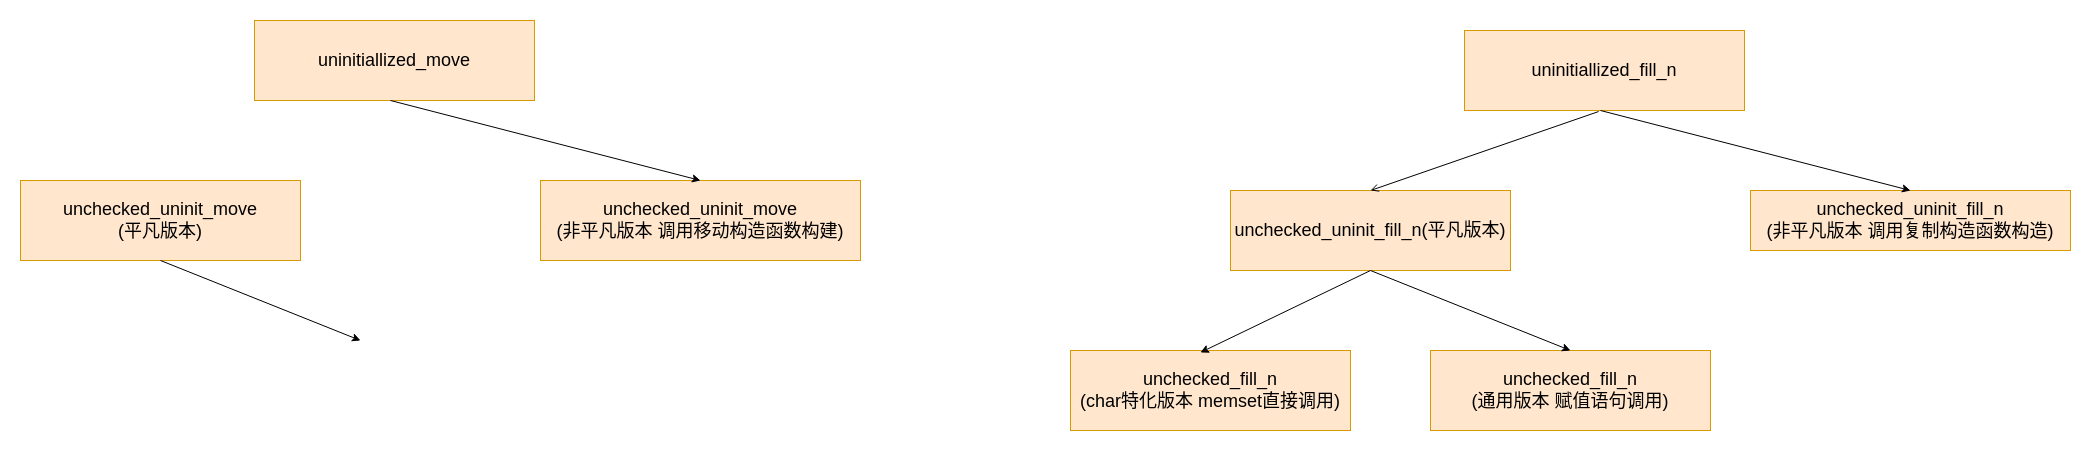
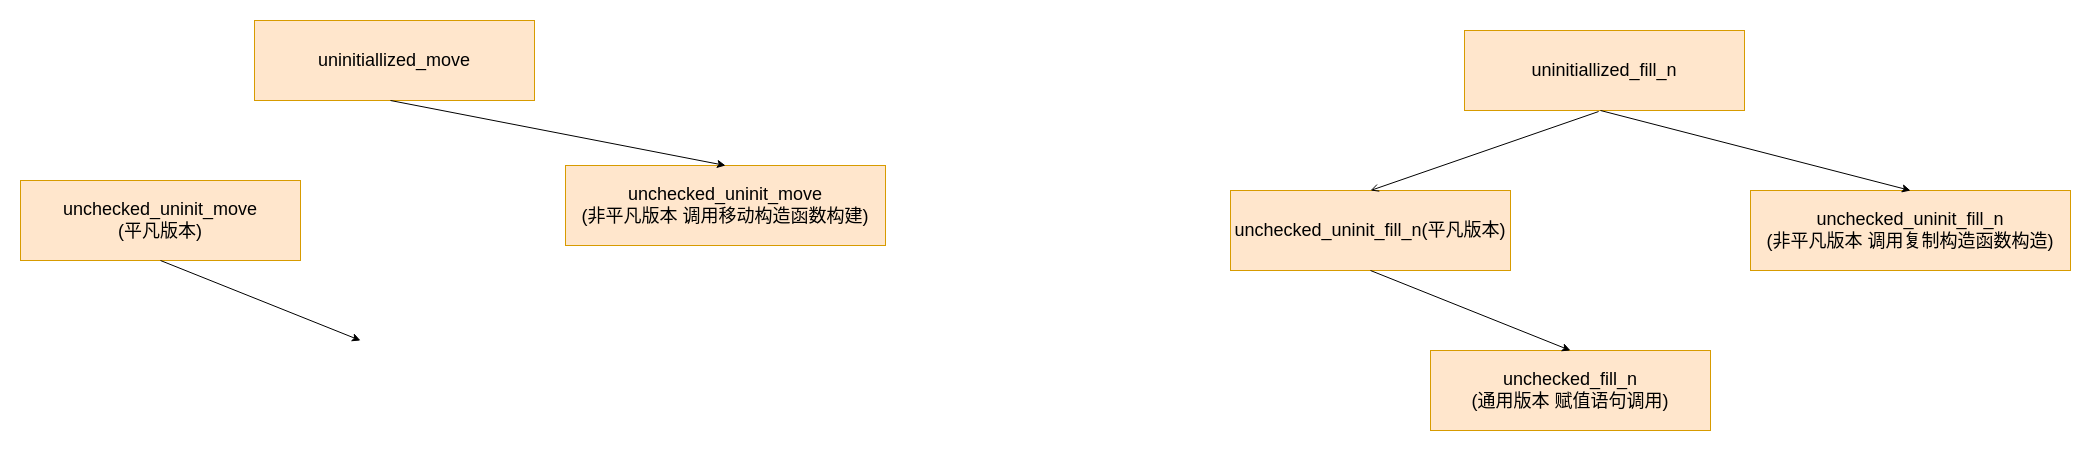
node "unchecked_uninit_move(非平凡版本 调用移动构造函数构建)": moved (701, 221) -> (726, 206)
node "unchecked_uninit_fill_n (非平凡版本 调用复制构造函数构造)": size 320x60 -> 320x80
edge "unchecked_uninit_fill_n(平凡版本)" -> "unchecked_fill_n (char特化版本 memset直接调用)": removed
node "unchecked_fill_n (char特化版本 memset直接调用)": removed
